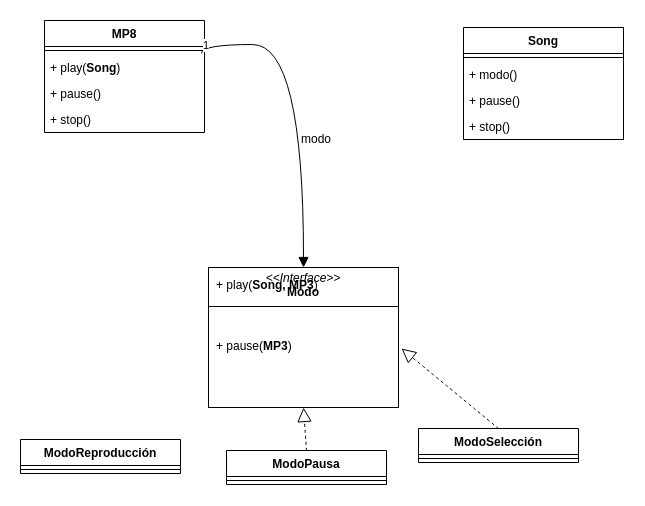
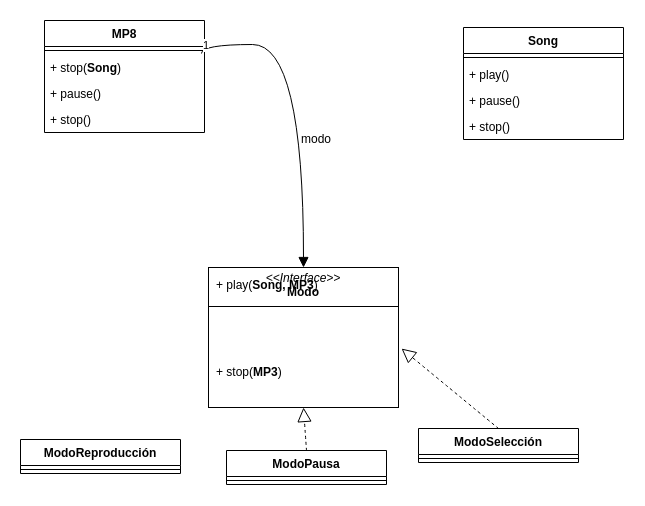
node "+ play(Song)": label "+ play(Song)" -> "+ stop(Song)"
node "+ modo()": label "+ modo()" -> "+ play()"
node "+ pause(MP3)": removed
node "+ stop(MP3)": added
